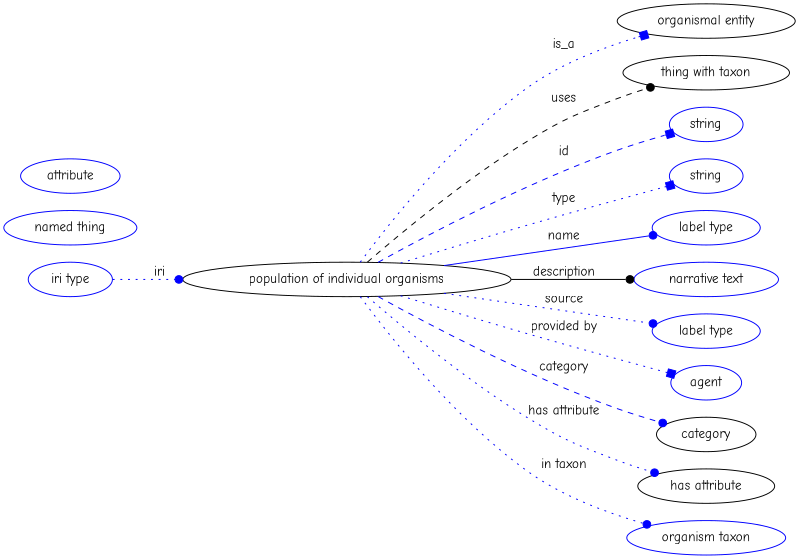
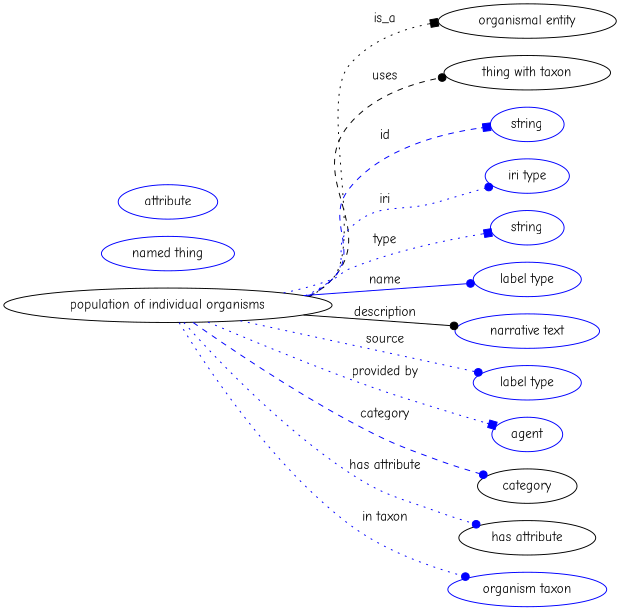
edge "population of individual organisms" -> "organismal entity": color blue -> black
edge "iri type" -> "population of individual organisms": reversed
